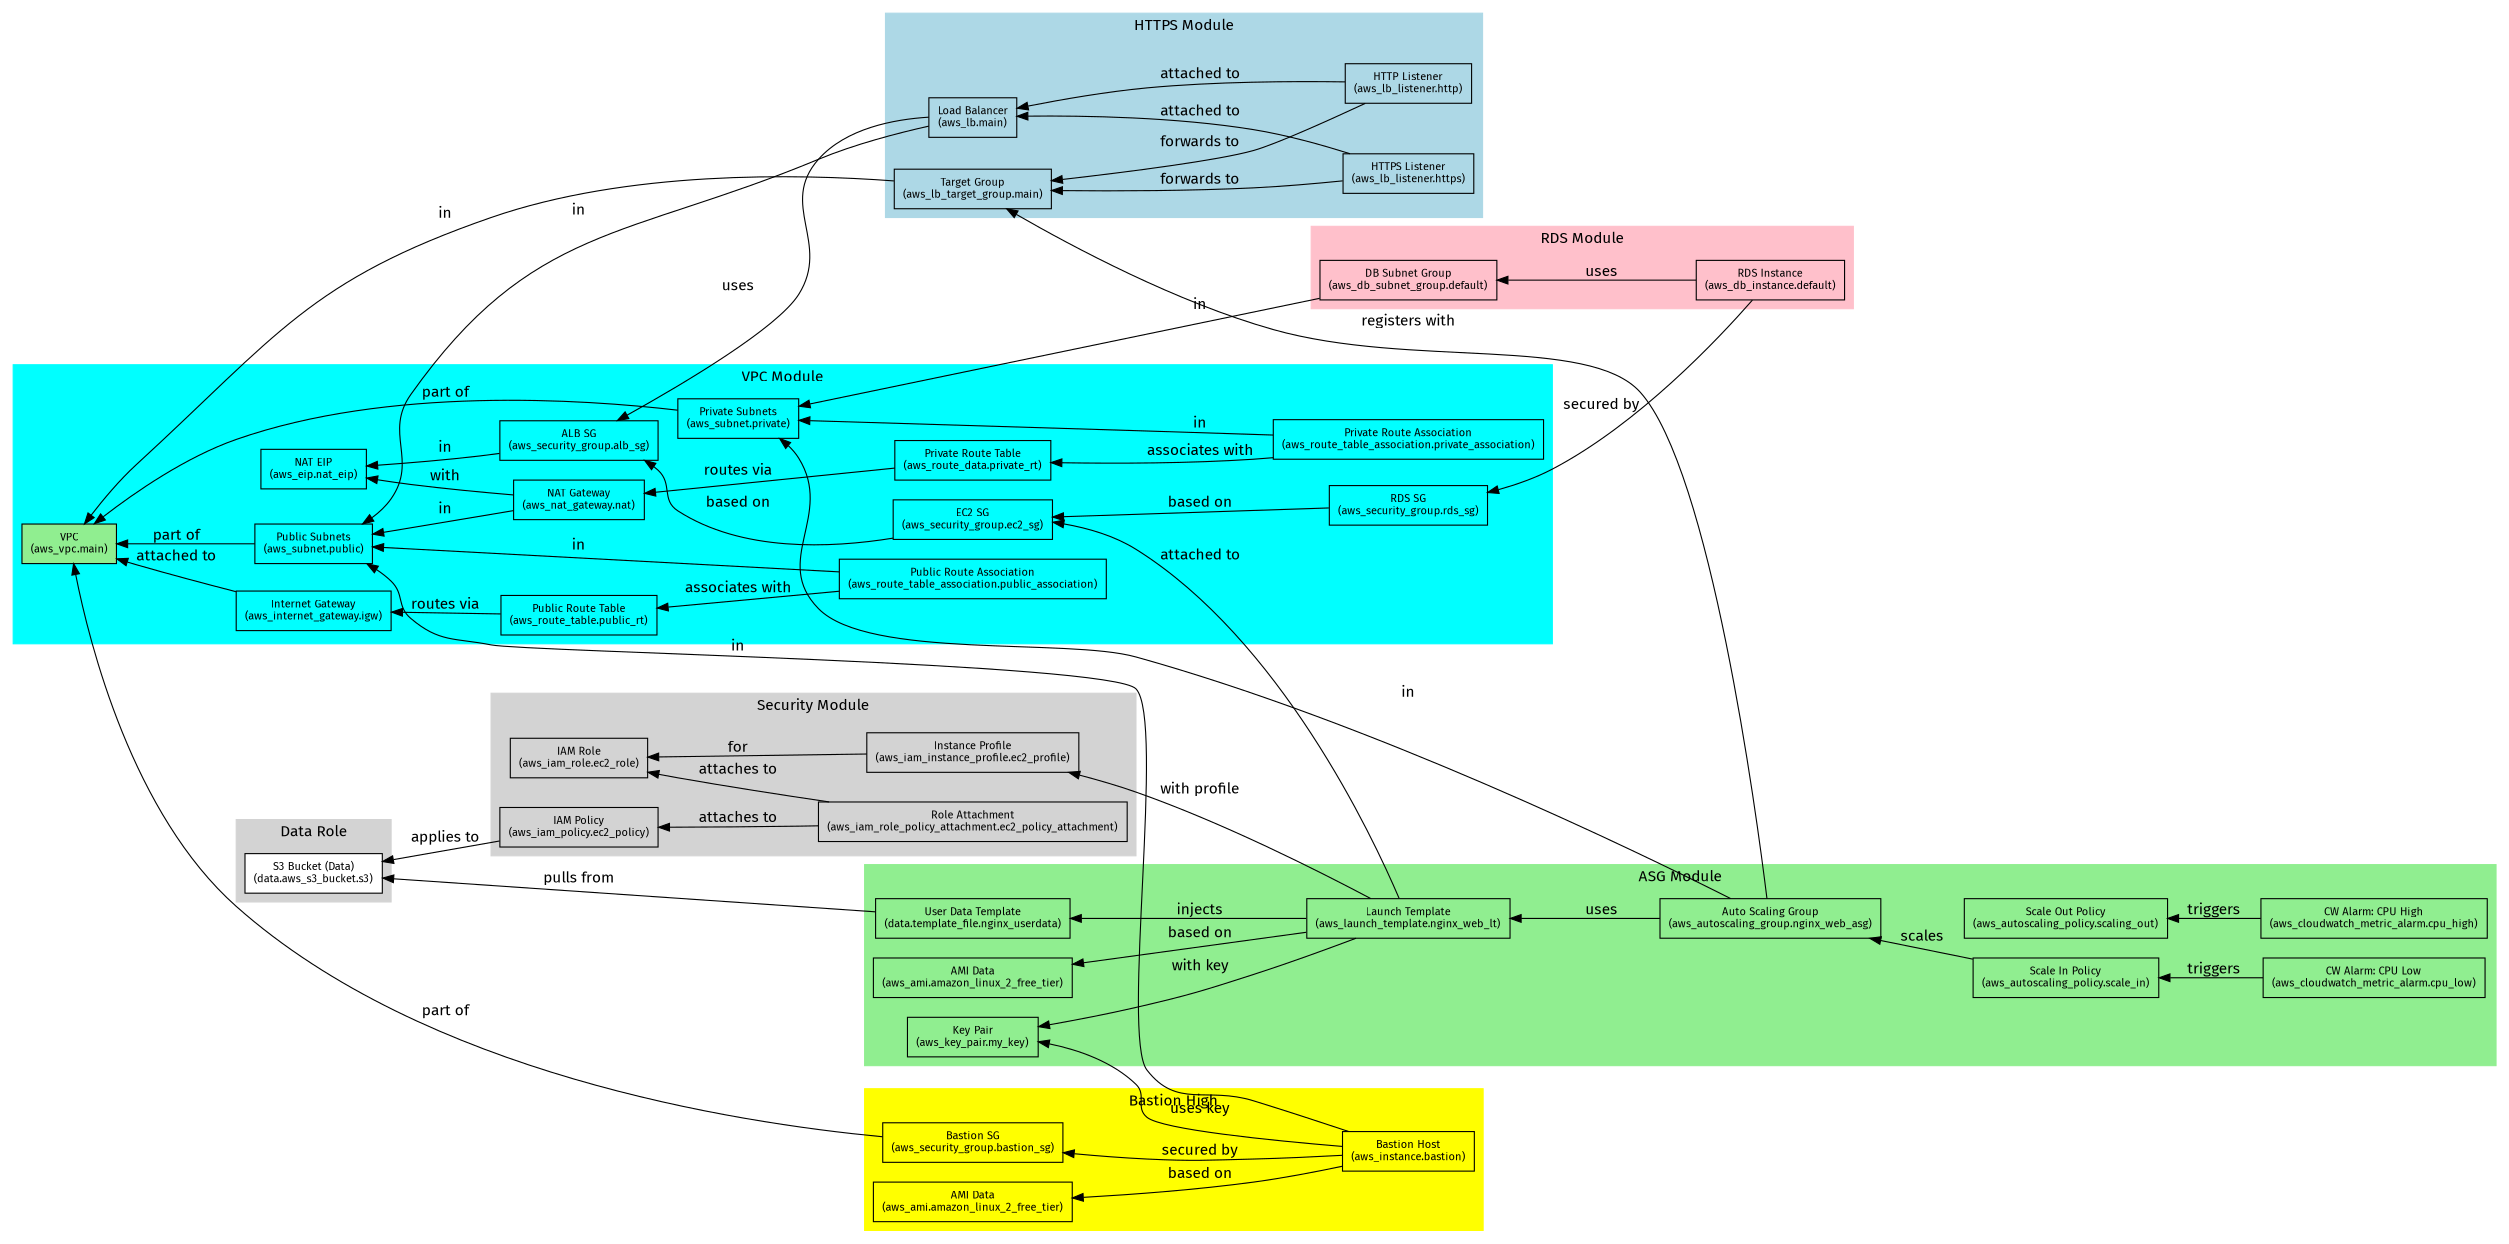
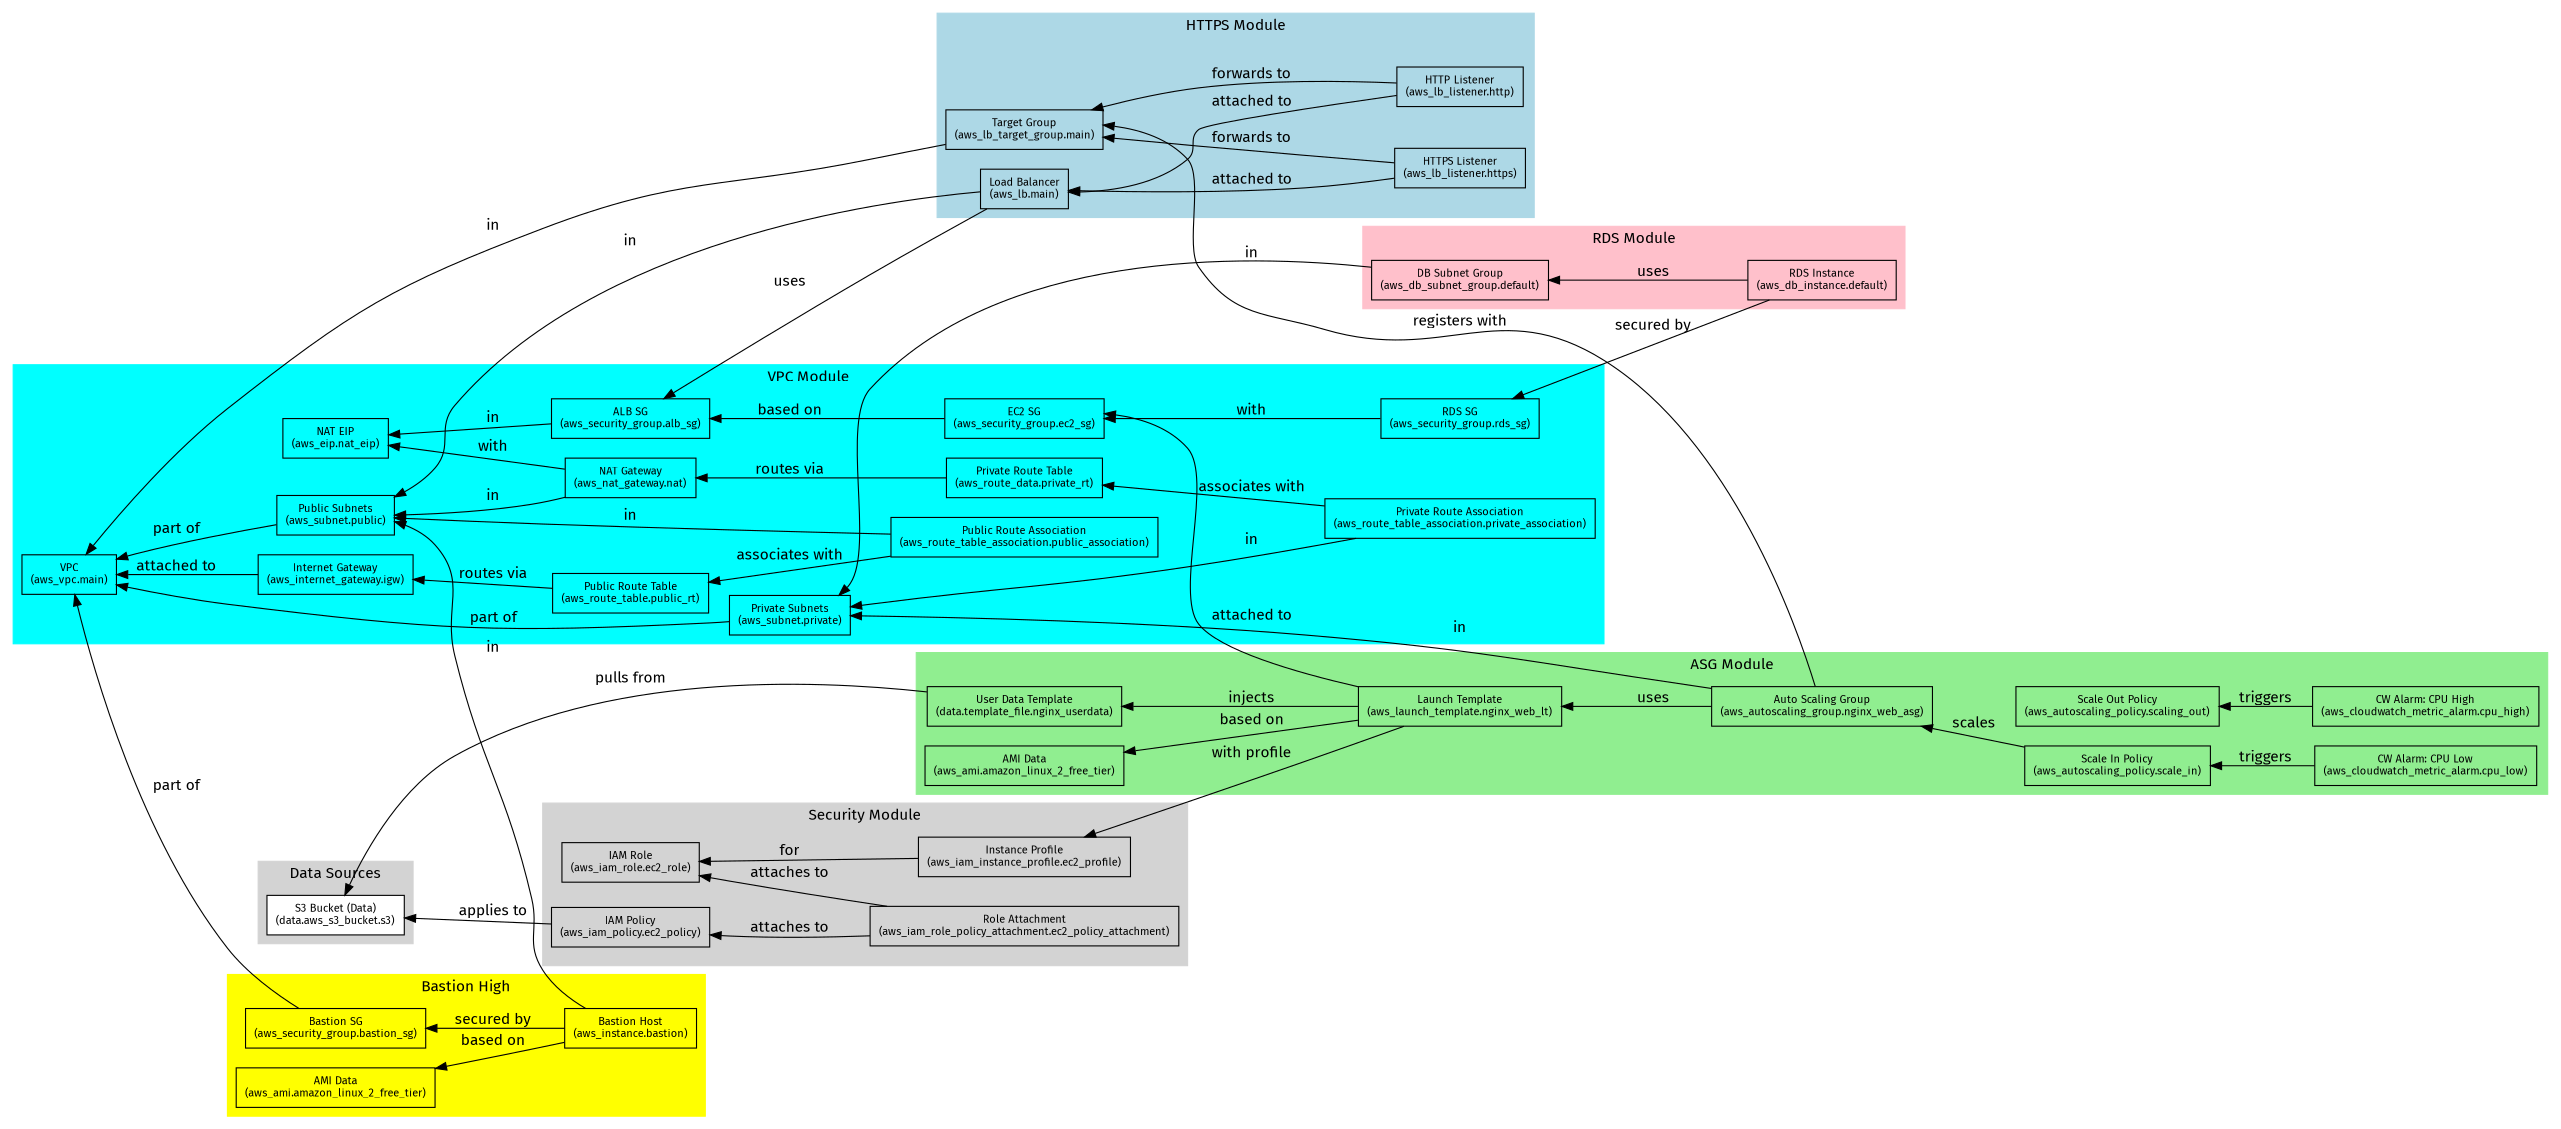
edge "RDS SG (aws_security_group.rds_sg)" -> "EC2 SG (aws_security_group.ec2_sg)": label "based on" -> "with"
node "VPC (aws_vpc.main)": fillcolor lightgreen -> cyan
cluster "Data Role": label "Data Role" -> "Data Sources"
node "Key Pair (aws_key_pair.my_key)": removed
